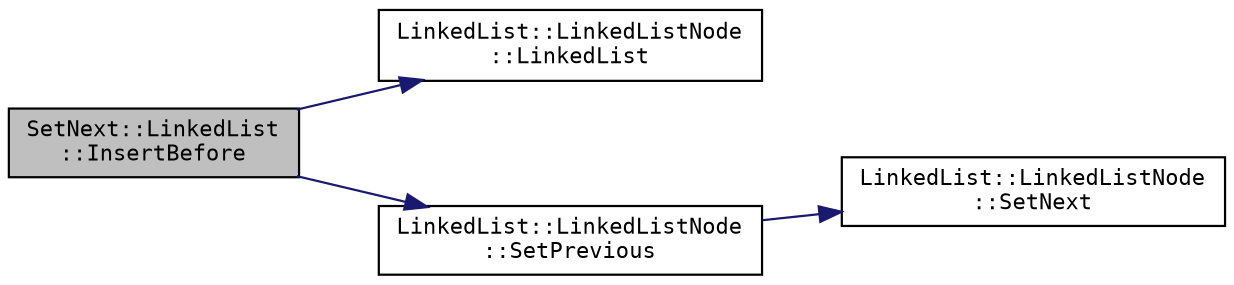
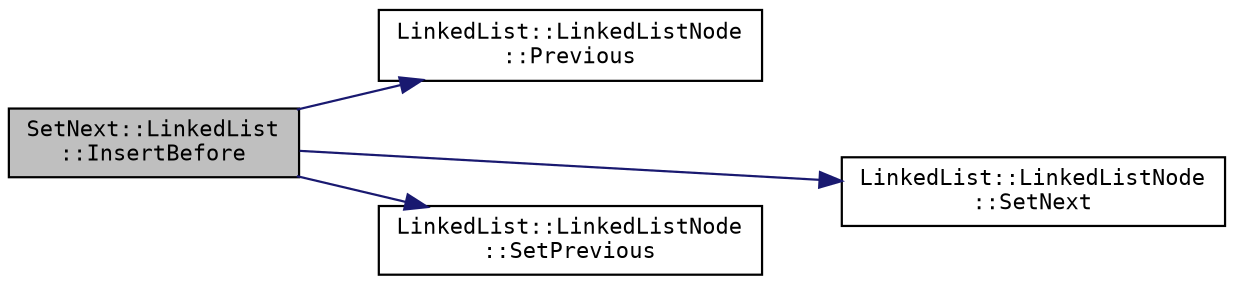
node "LinkedList::LinkedListNode ::LinkedList": label "LinkedList::LinkedListNode ::LinkedList" -> "LinkedList::LinkedListNode ::Previous"
edge "LinkedList::LinkedListNode ::SetPrevious" -> "LinkedList::LinkedListNode ::SetNext": now "SetNext::LinkedList ::InsertBefore" -> "LinkedList::LinkedListNode ::SetNext"
